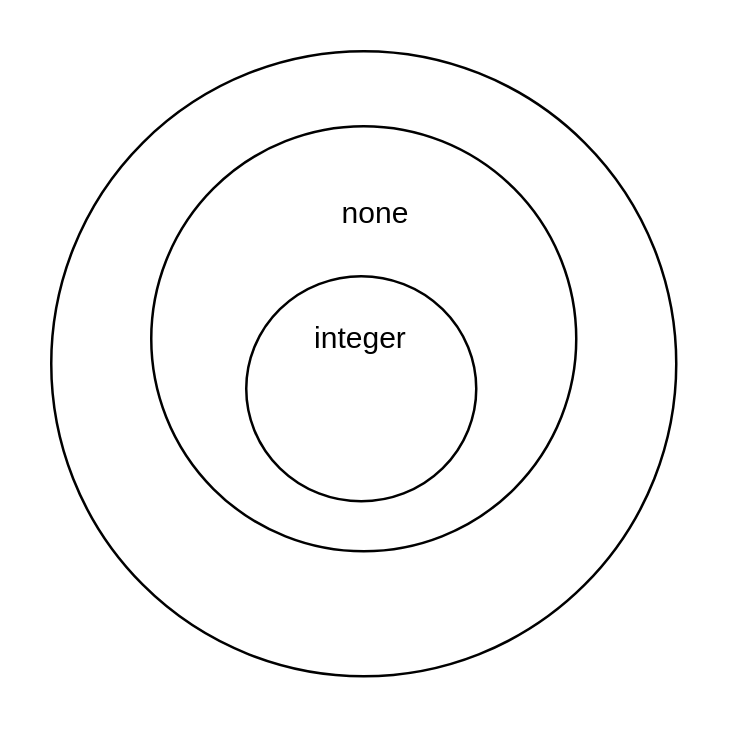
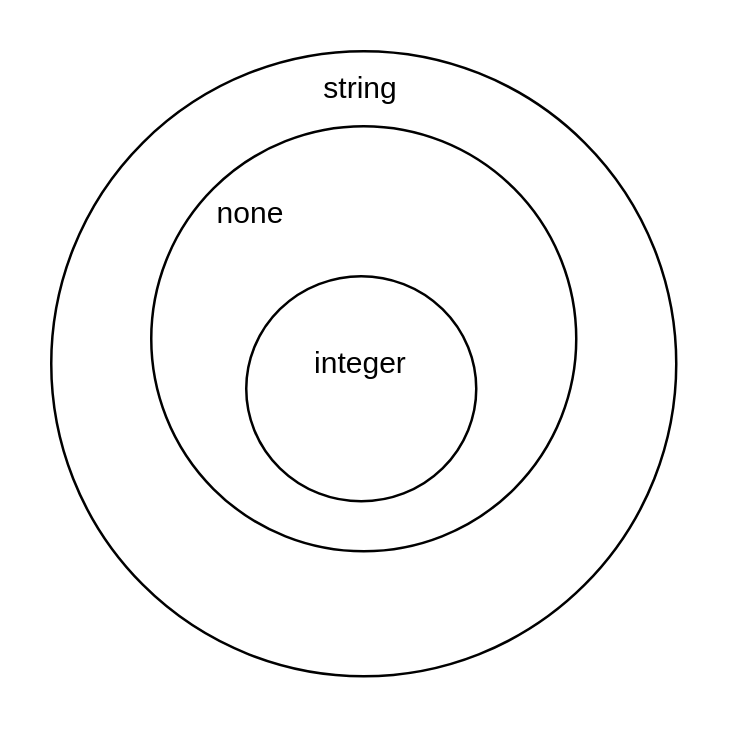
node "string": added
node "none": moved (376, 214) -> (251, 214)
node "integer": moved (361, 339) -> (361, 364)
